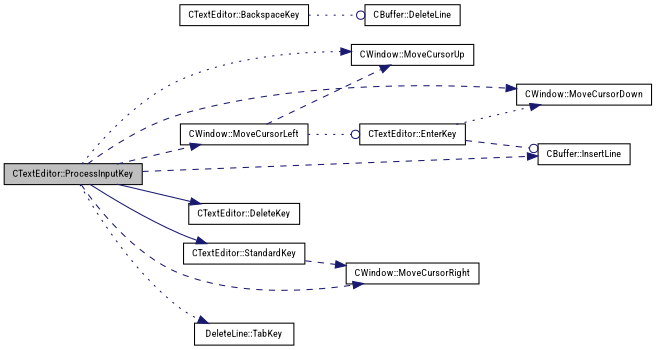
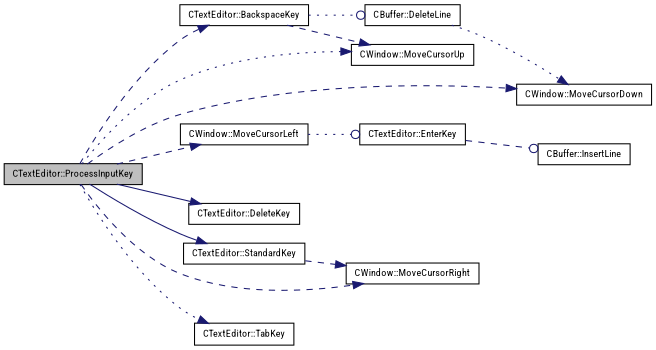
edge "CWindow::MoveCursorLeft" -> "CWindow::MoveCursorUp": now "CTextEditor::BackspaceKey" -> "CWindow::MoveCursorUp"
edge "CTextEditor::EnterKey" -> "CWindow::MoveCursorDown": now "CBuffer::DeleteLine" -> "CWindow::MoveCursorDown"
edge "CTextEditor::ProcessInputKey" -> "CBuffer::InsertLine": now "CTextEditor::ProcessInputKey" -> "CTextEditor::BackspaceKey"
node "DeleteLine::TabKey": label "DeleteLine::TabKey" -> "CTextEditor::TabKey"
